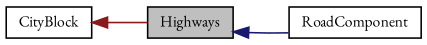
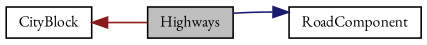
edge "RoadComponent" -> "Highways": reversed
